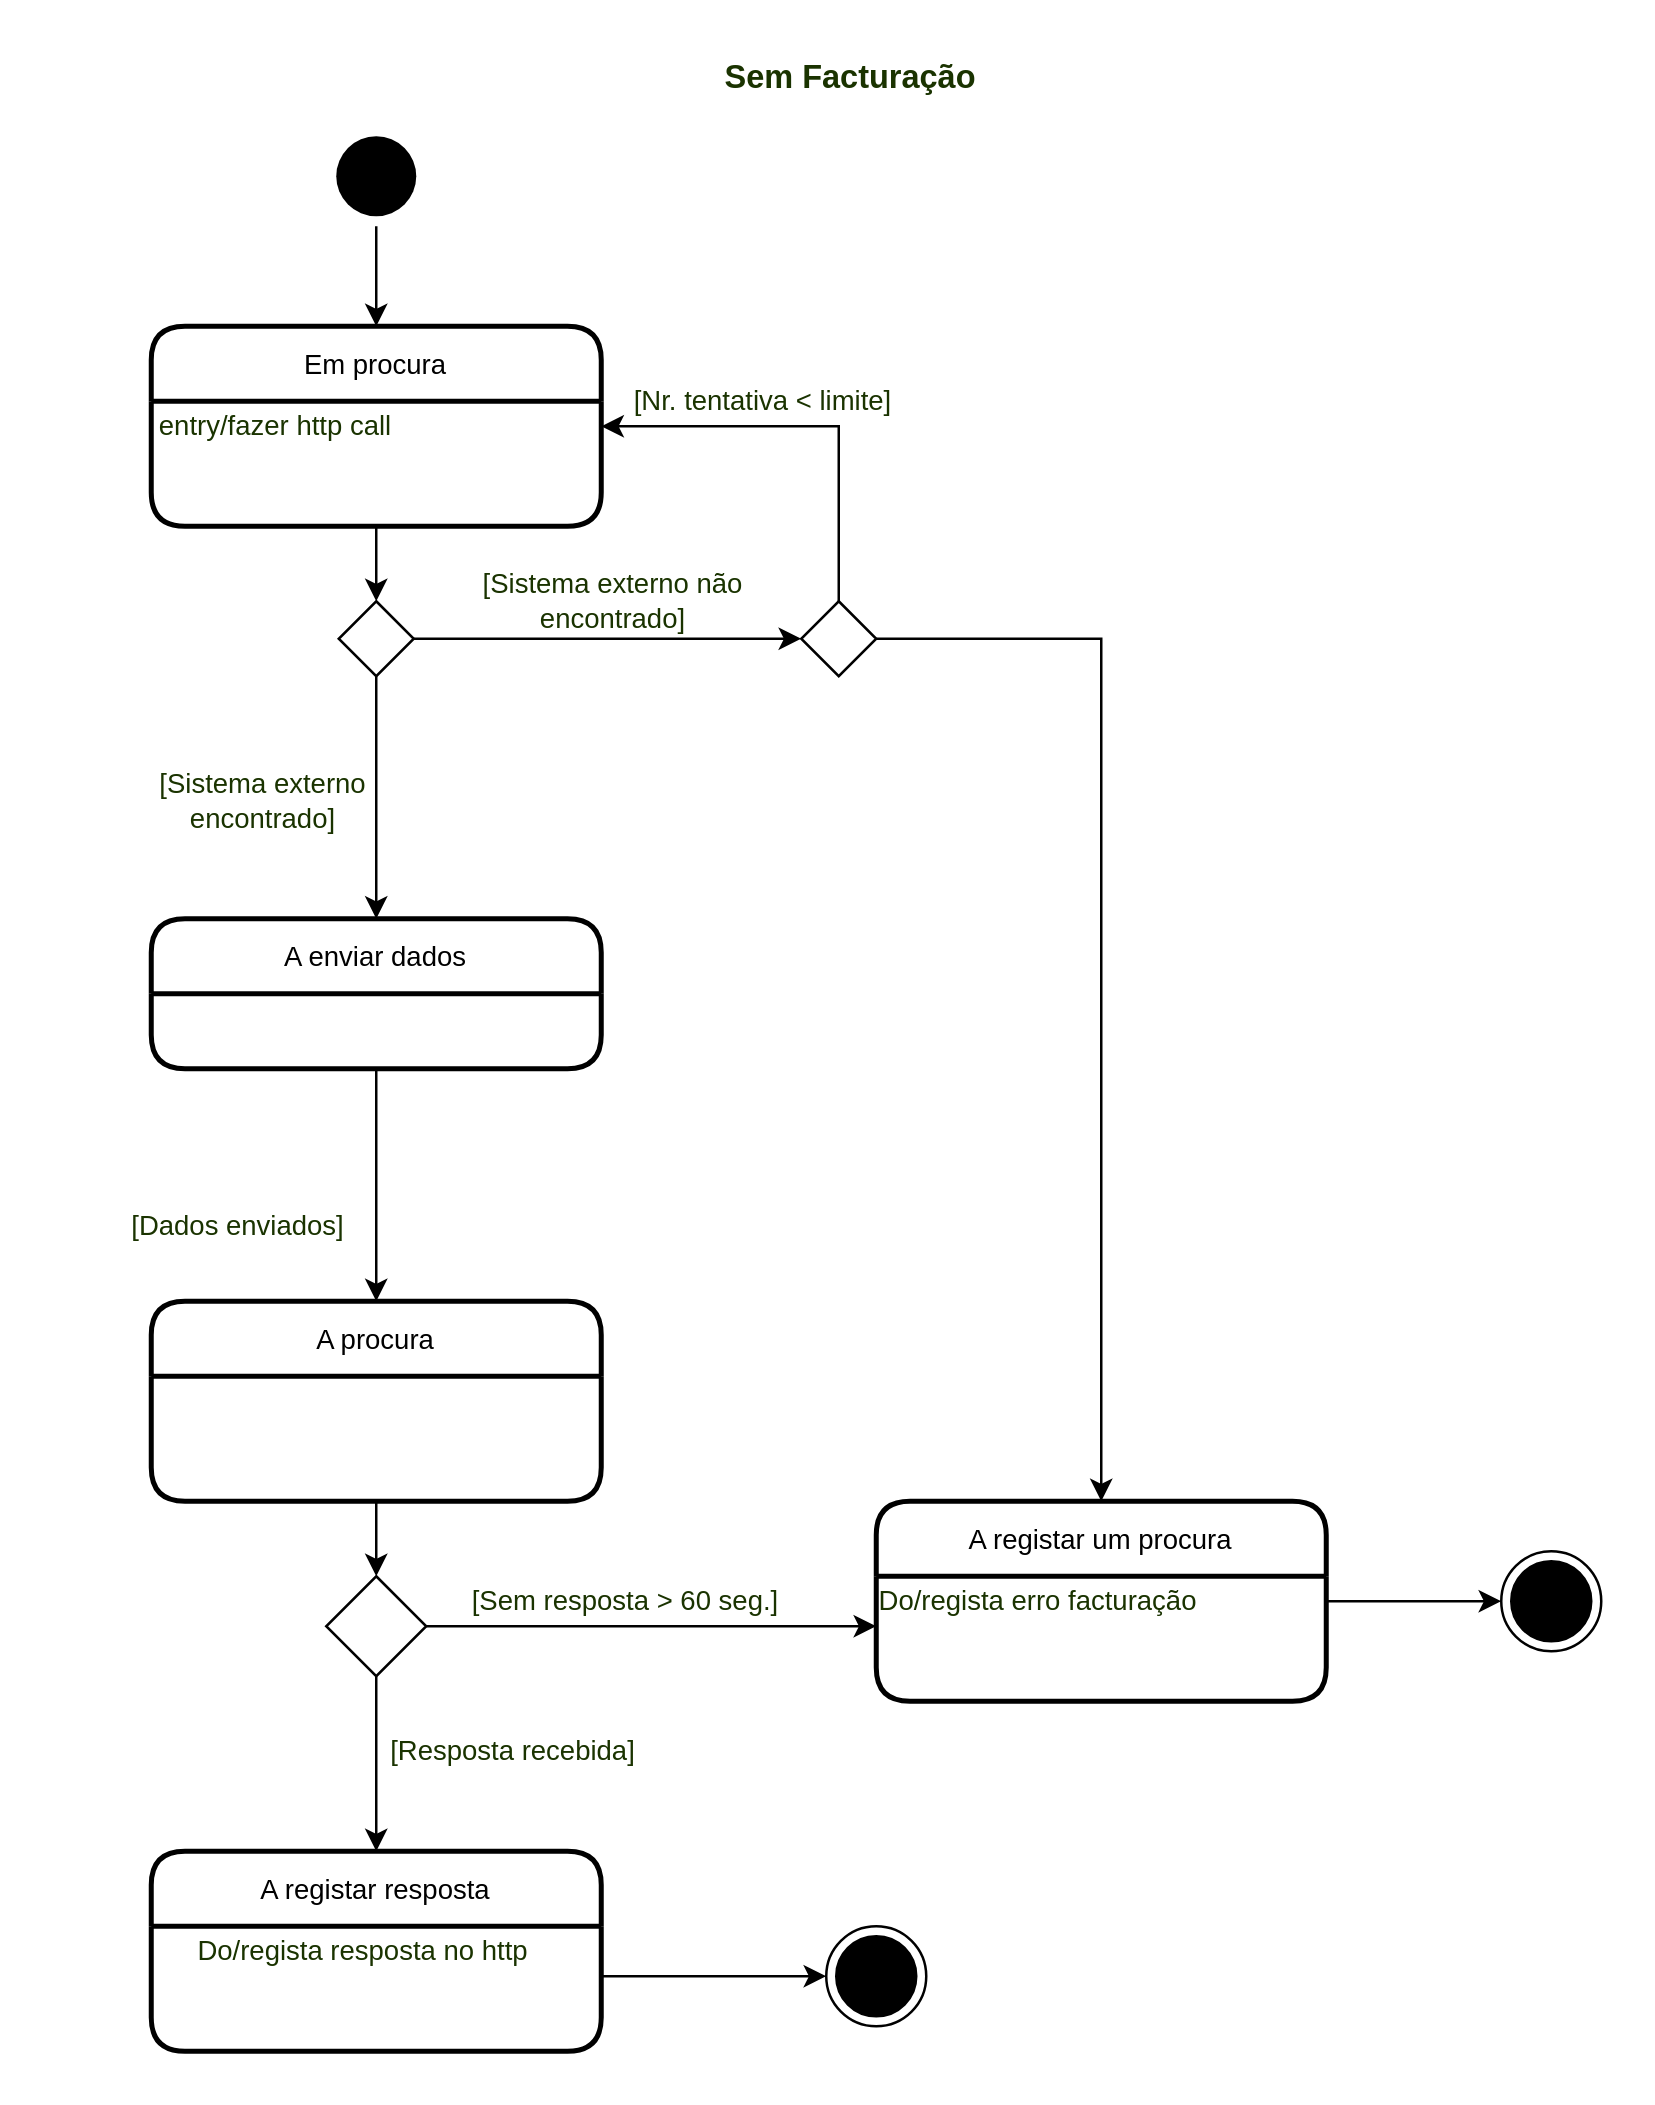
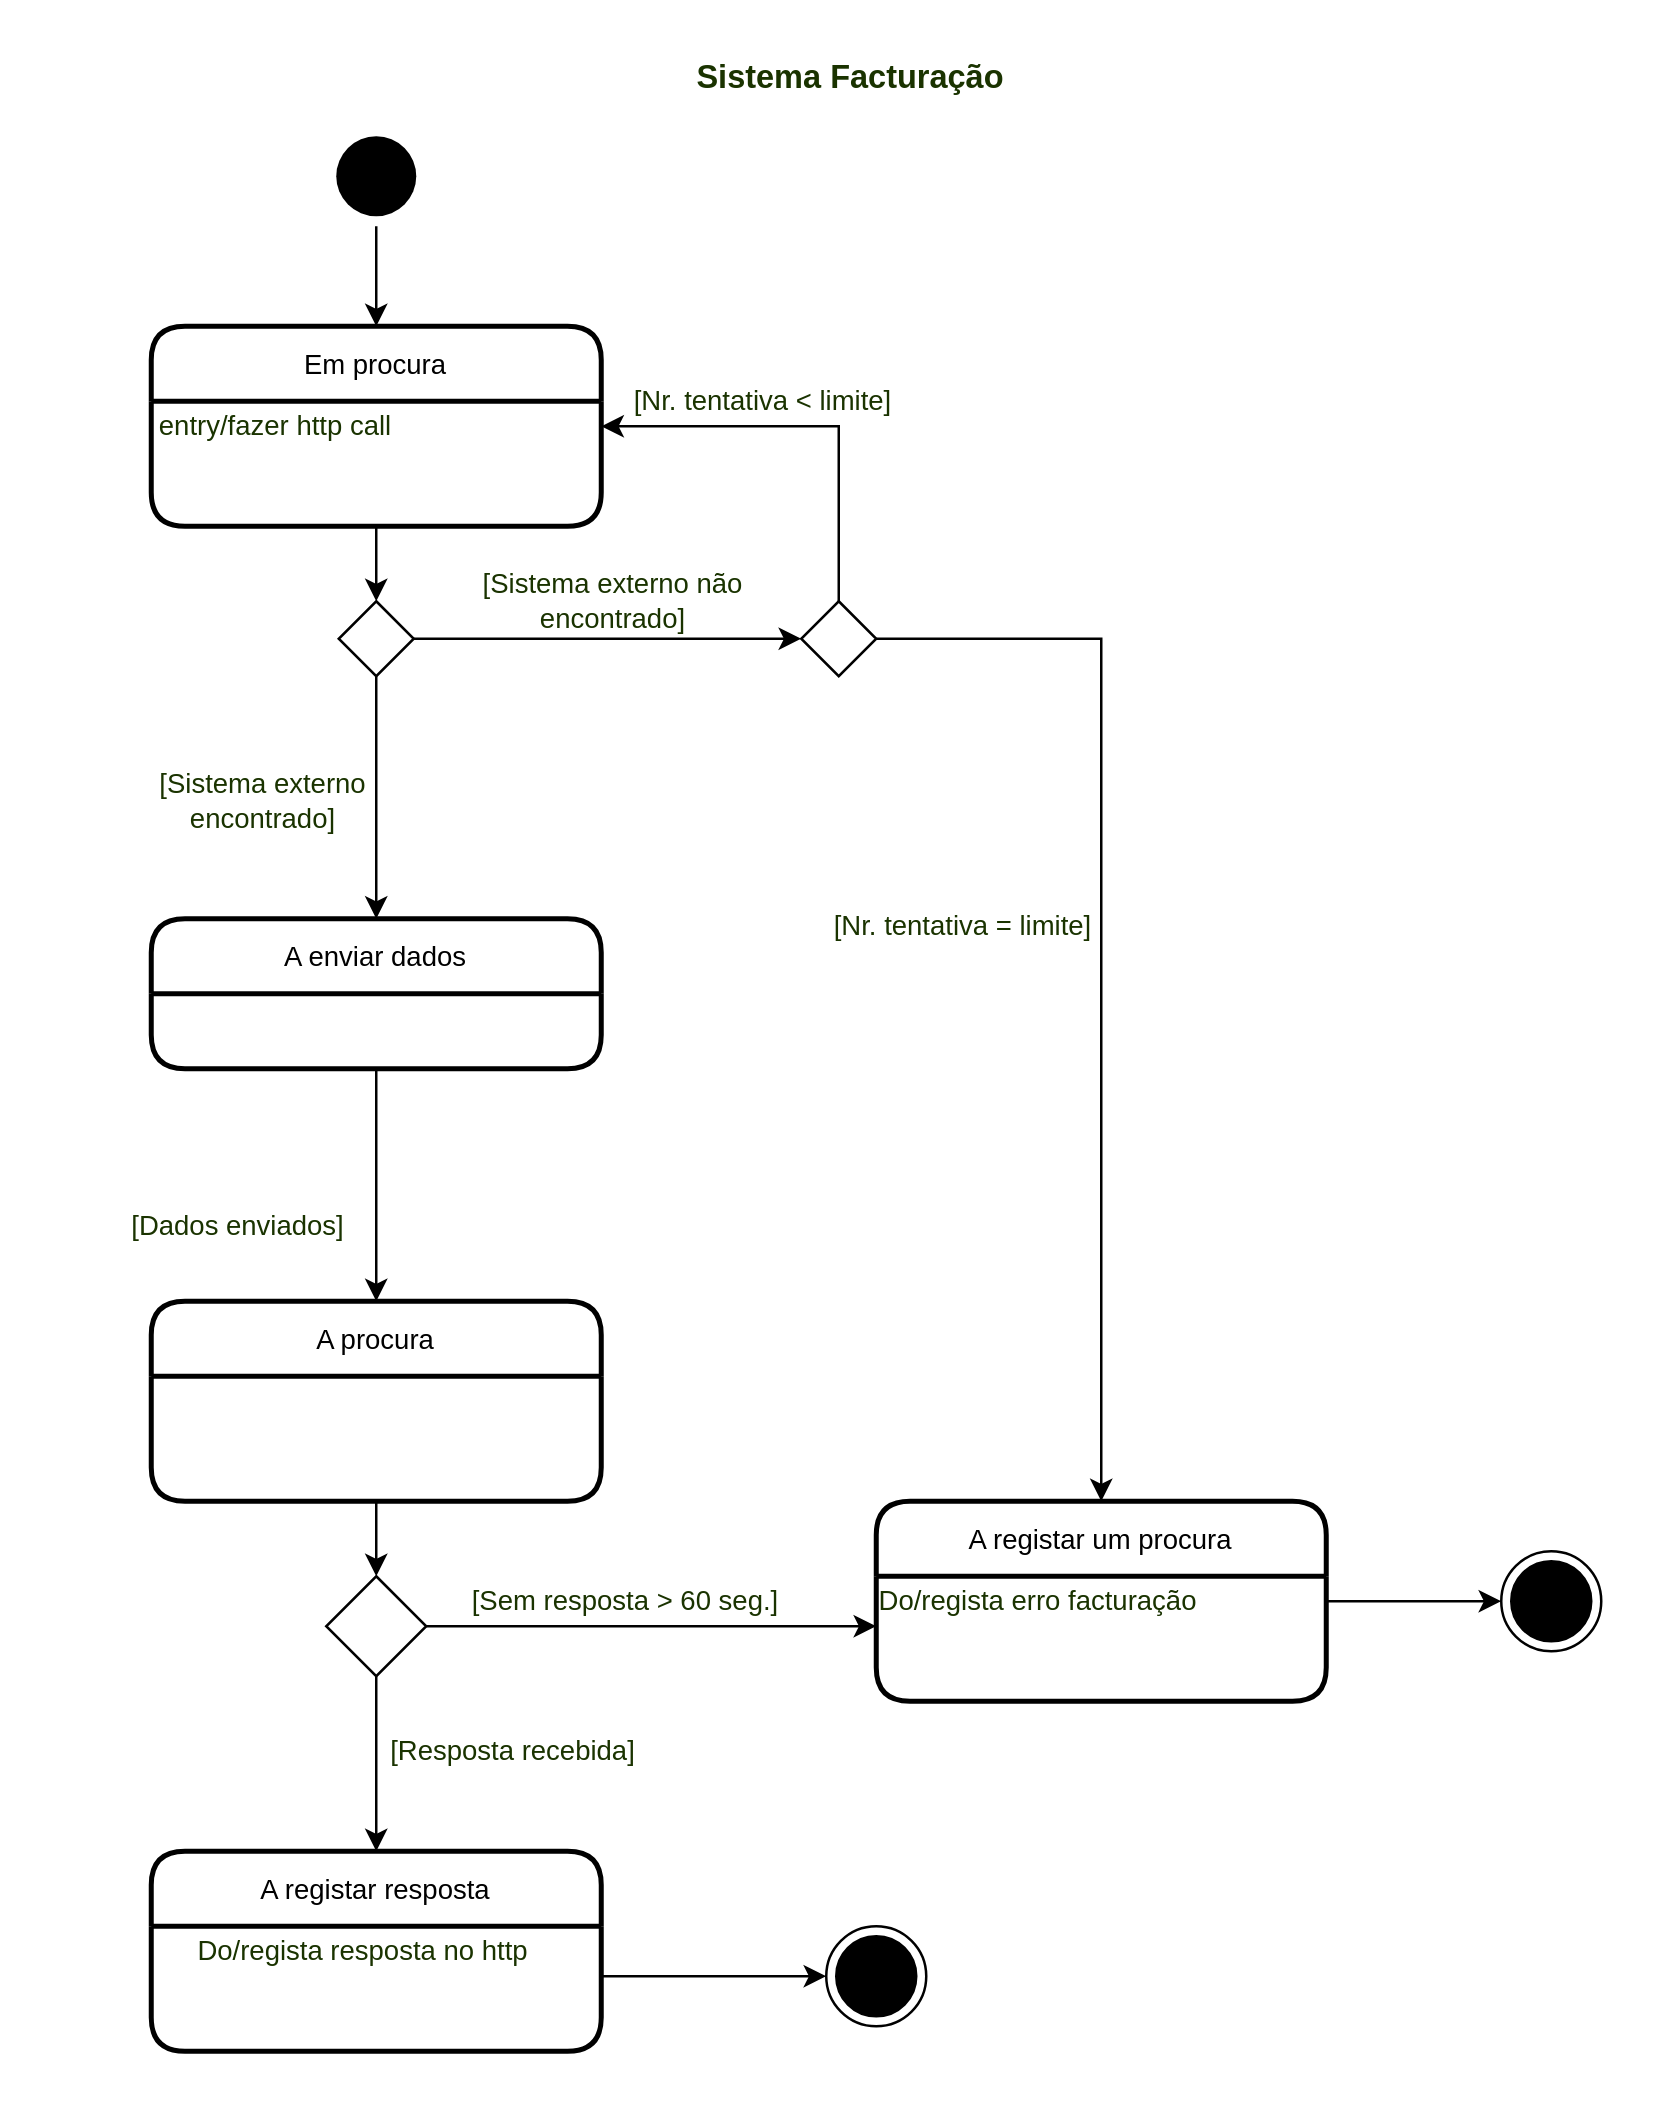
node "Sem Facturação": label "Sem Facturação" -> "Sistema Facturação"
node "[Nr. tentativa = limite]": added
